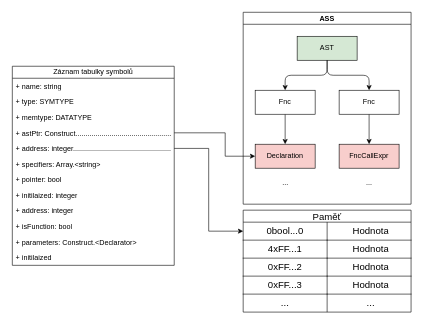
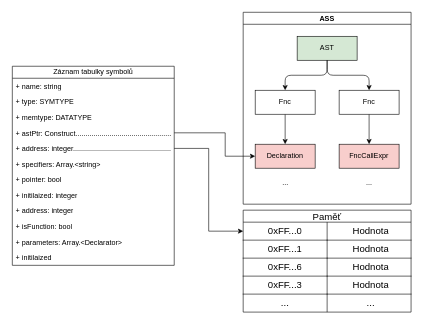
node "0bool...0": label "0bool...0" -> "0xFF...0"
node "+ parameters: Construct.<Declarator>": label "+ parameters: Construct.<Declarator>" -> "+ parameters: Array.<Declarator>"
node "4xFF...1": label "4xFF...1" -> "0xFF...1"
node "0xFF...2": label "0xFF...2" -> "0xFF...6"
